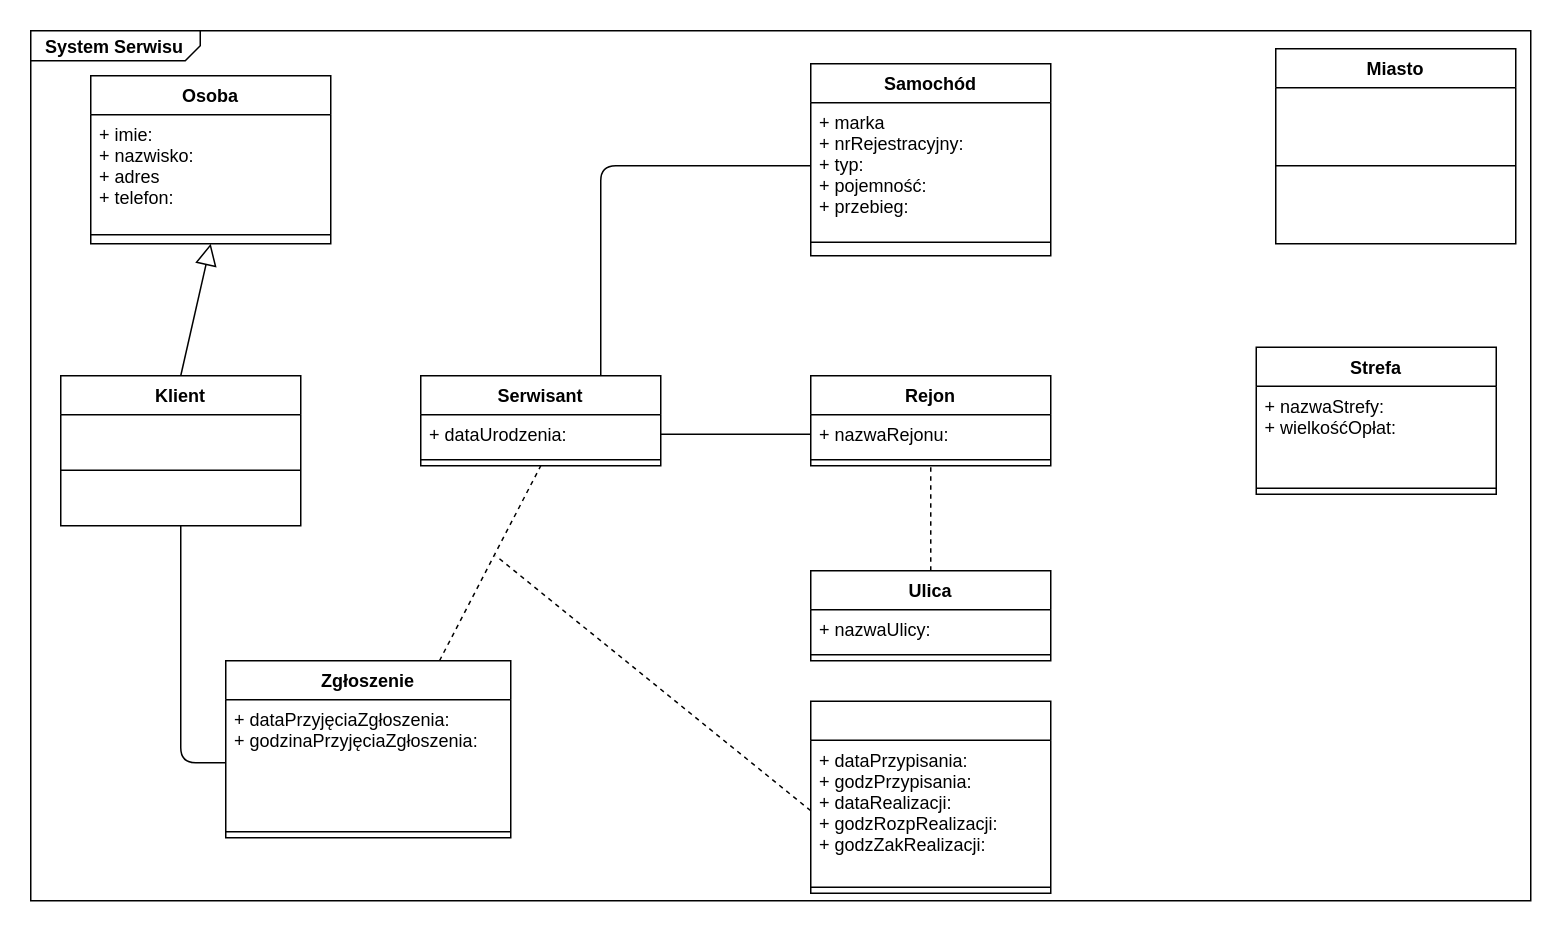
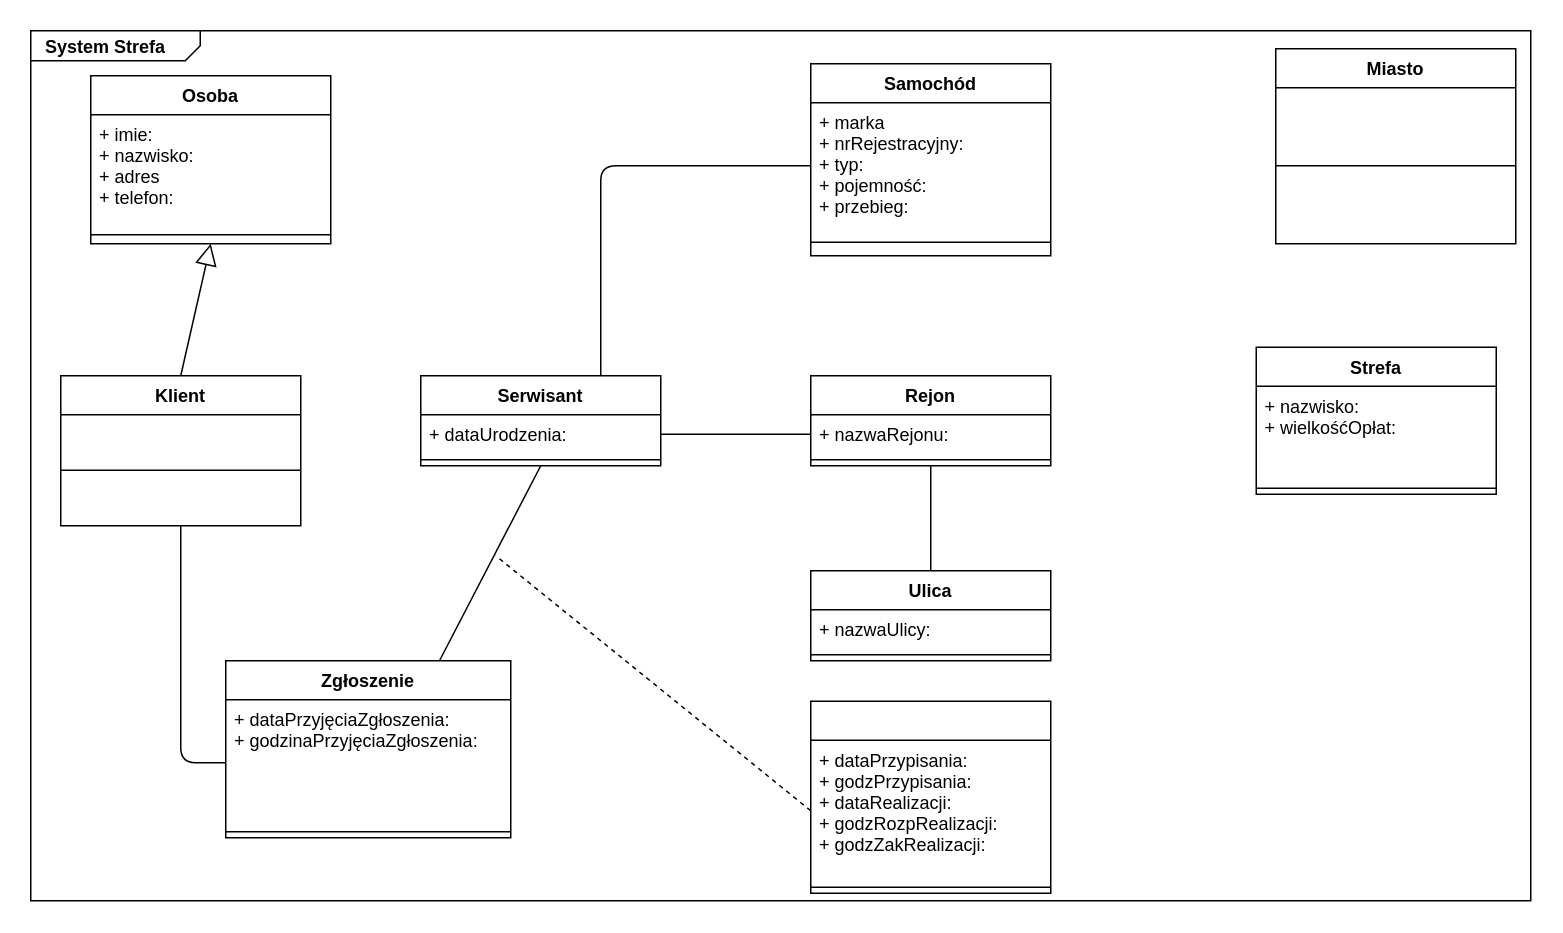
node "System Serwisu": label "System Serwisu" -> "System Strefa"
node "+ nazwaStrefy: + wielkośćOpłat:": label "+ nazwaStrefy: + wielkośćOpłat:" -> "+ nazwisko: + wielkośćOpłat:"
edge "Rejon" -- "Ulica": style dashed -> solid
edge "Serwisant" -- "Zgłoszenie": style dashed -> solid
